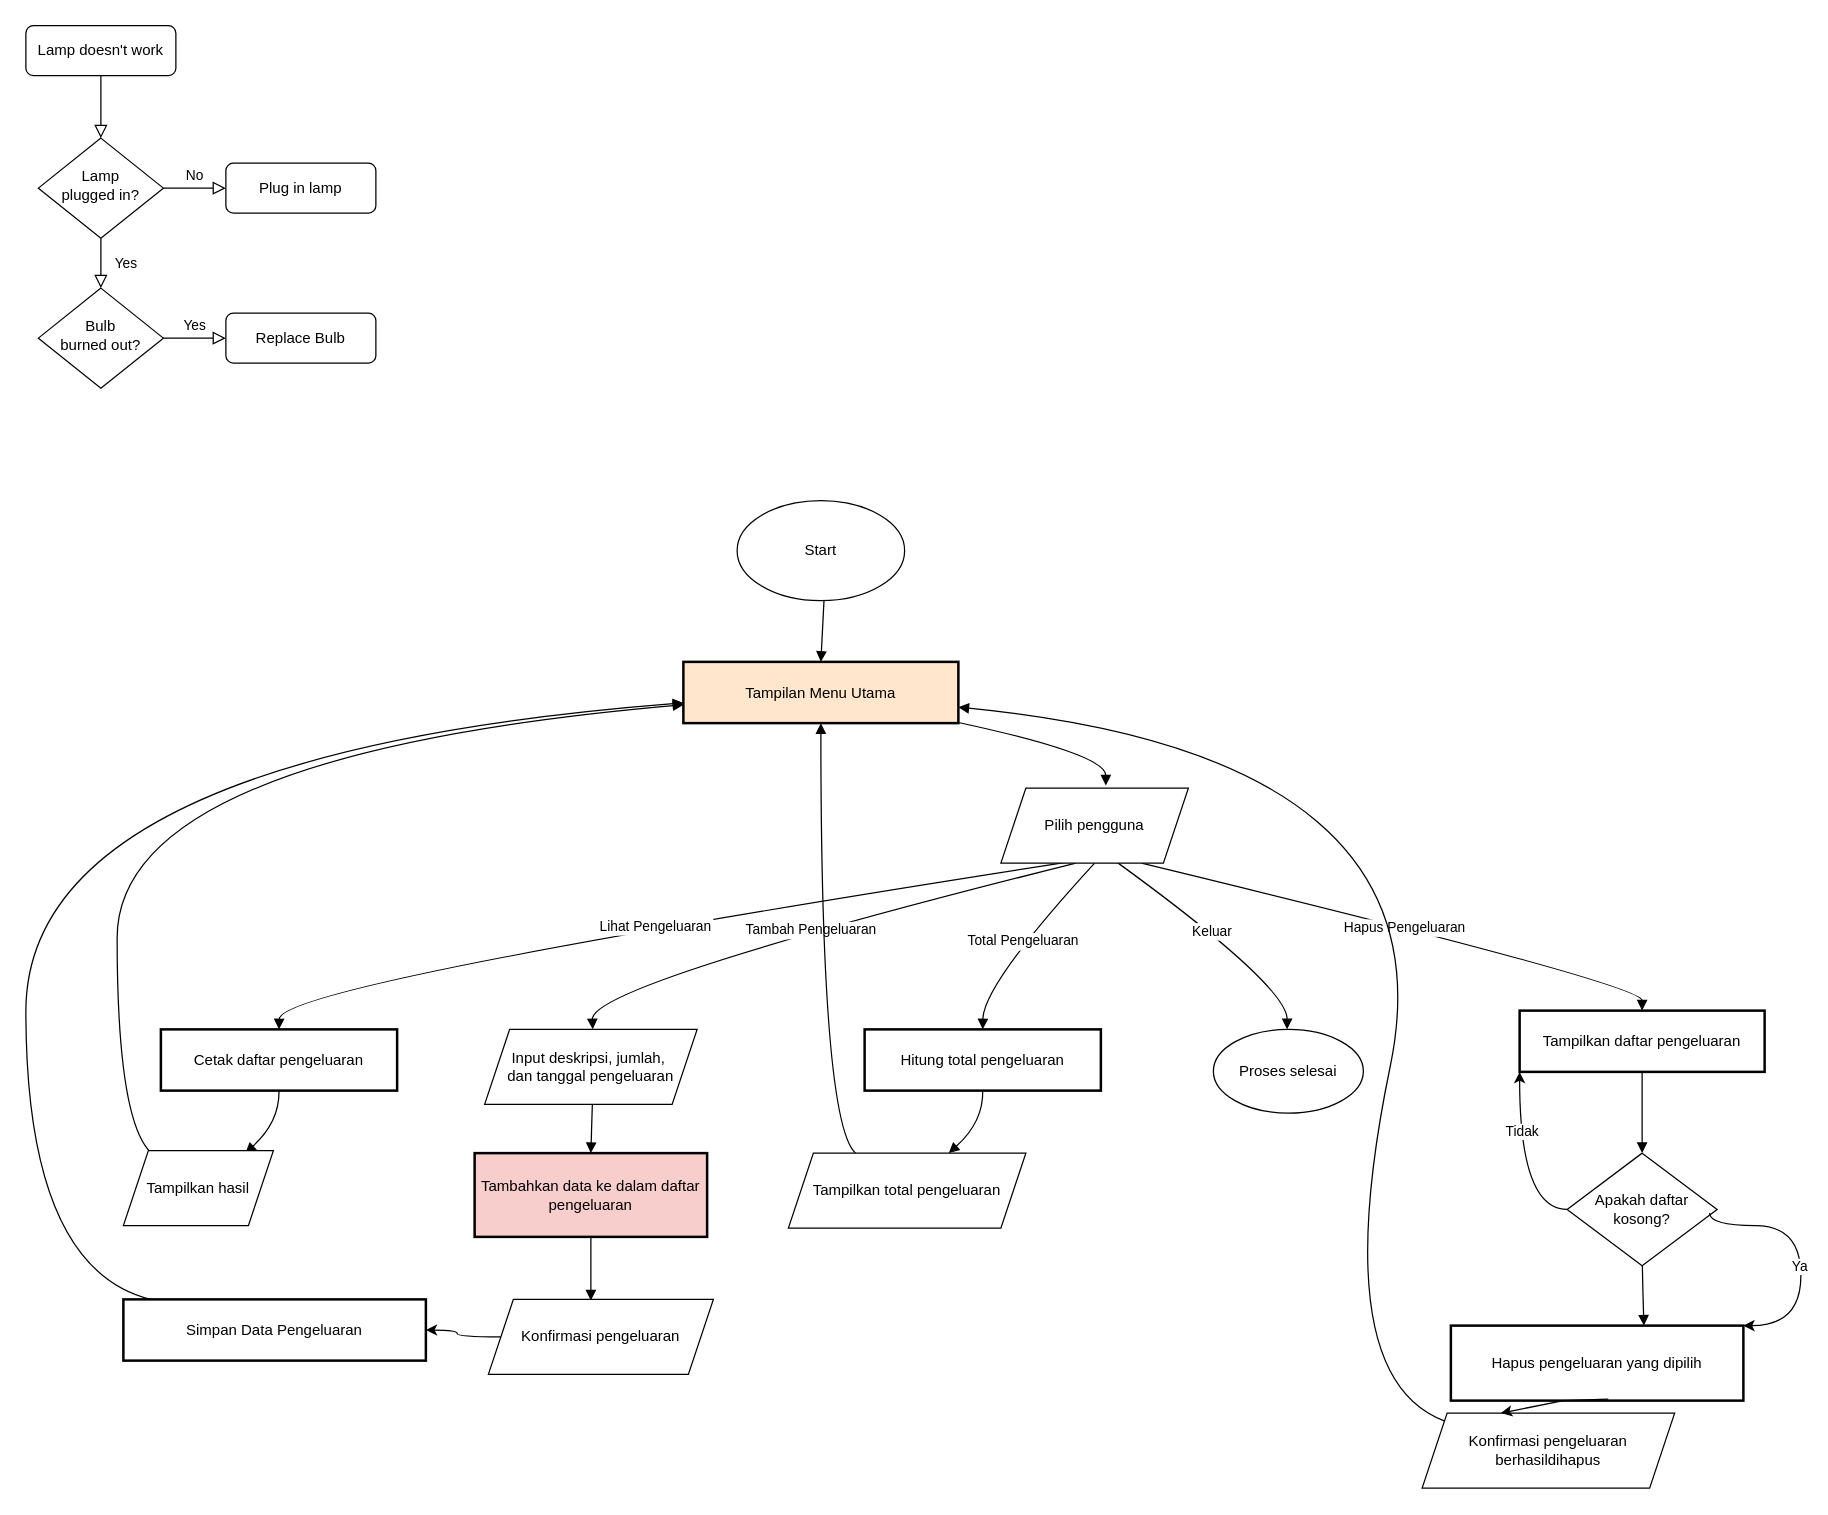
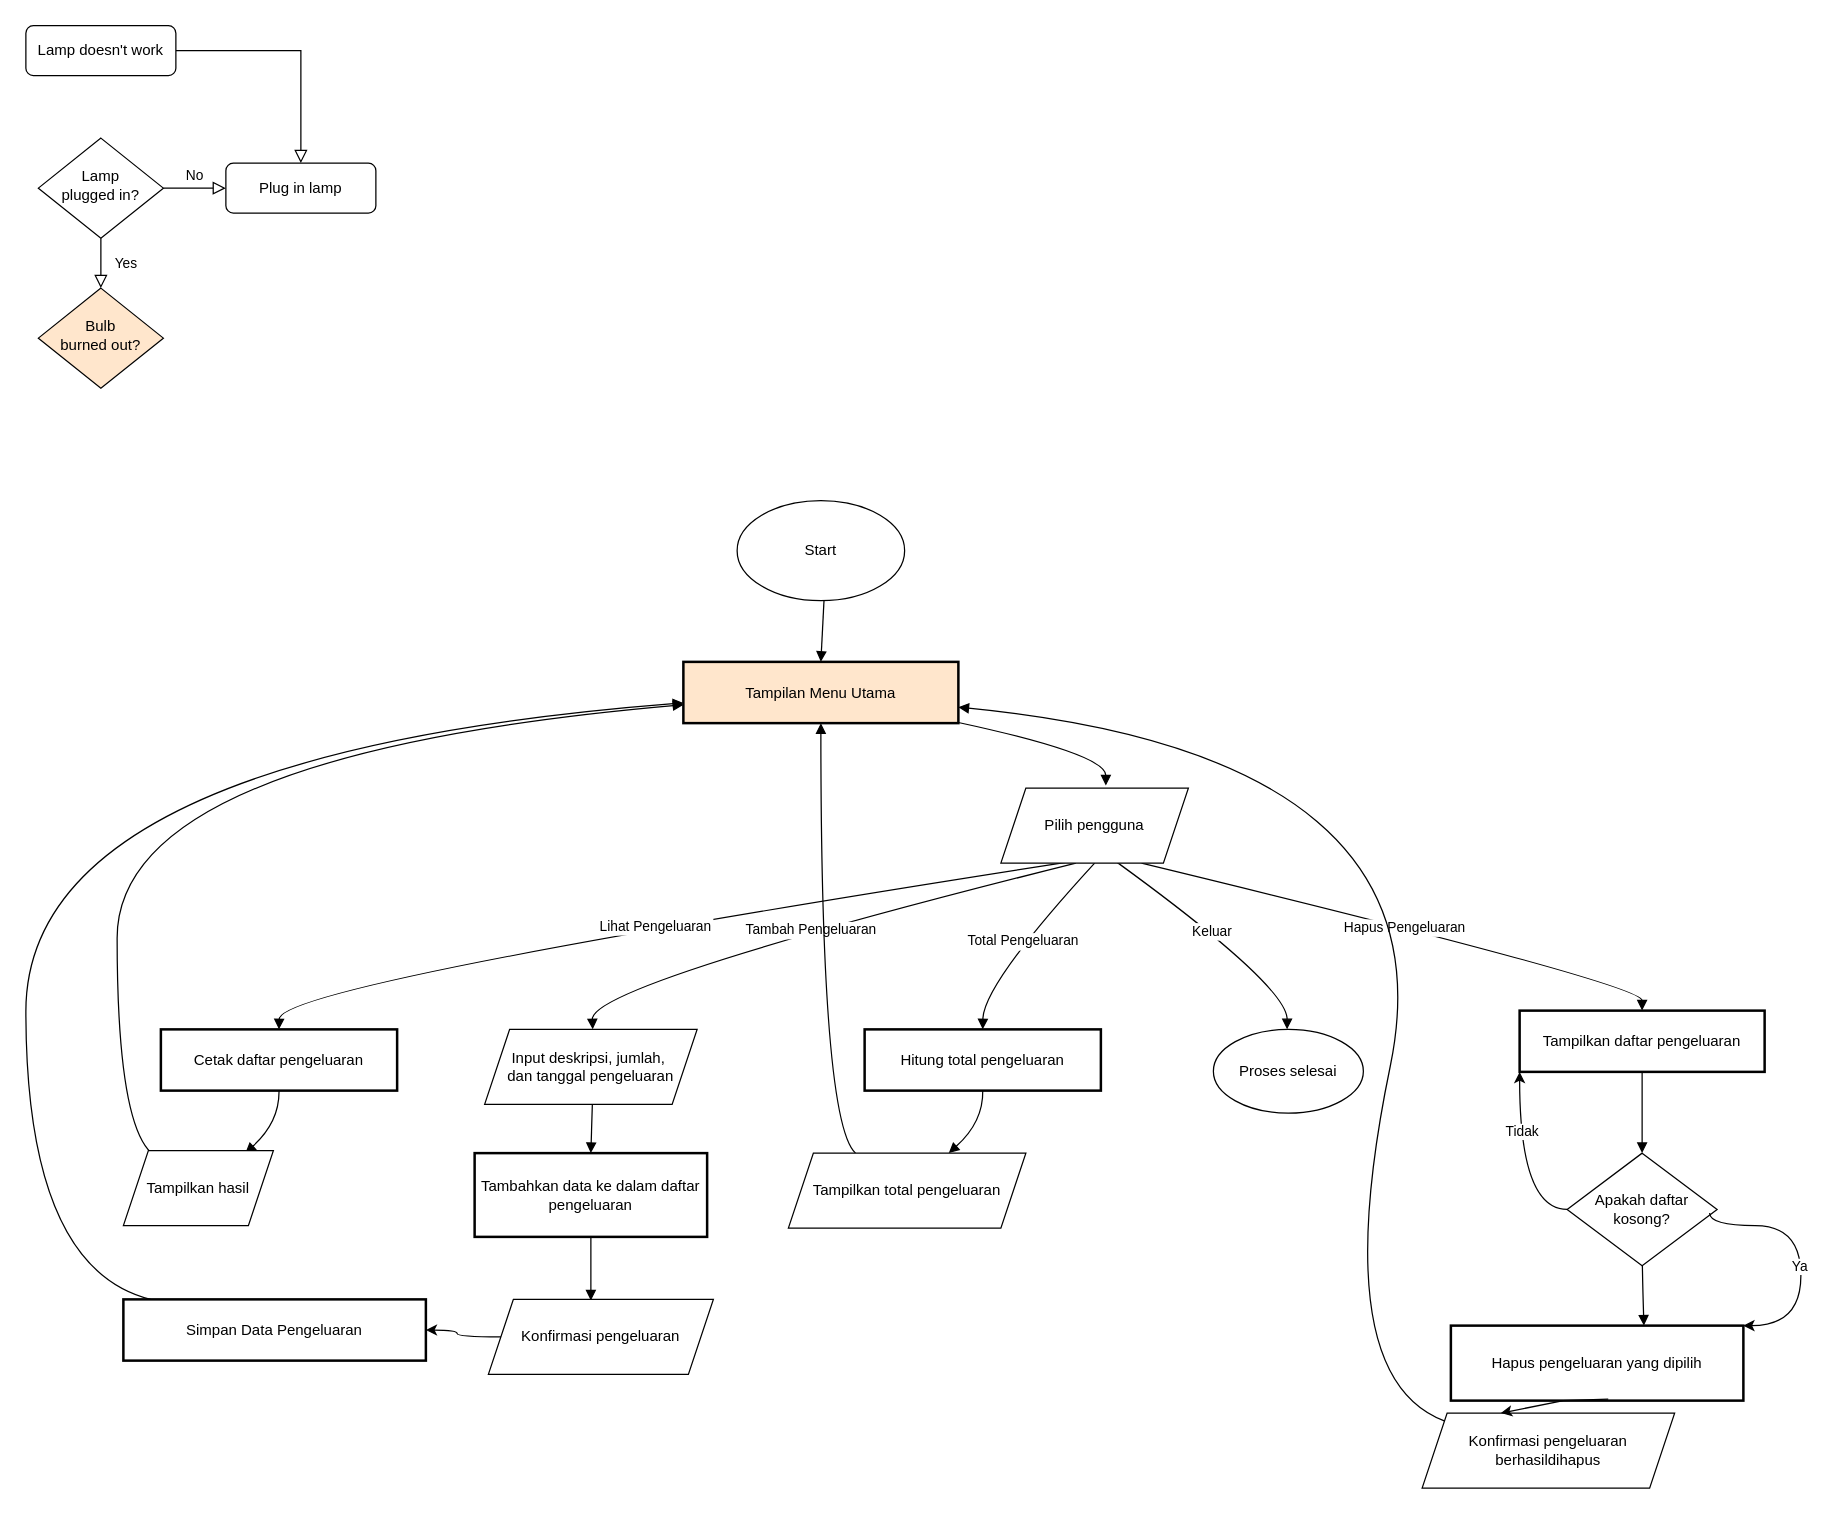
edge "Lamp doesn't work" -> "Lamp plugged in?": now "Lamp doesn't work" -> "Plug in lamp"
node "Bulb burned out?": fillcolor #ffffff -> #ffe6cc
edge "Bulb burned out?" -> "Replace Bulb": removed, label "Yes"
node "Replace Bulb": removed
node "Tambahkan data ke dalam daftar pengeluaran": fillcolor #f8cecc -> #ffffff
